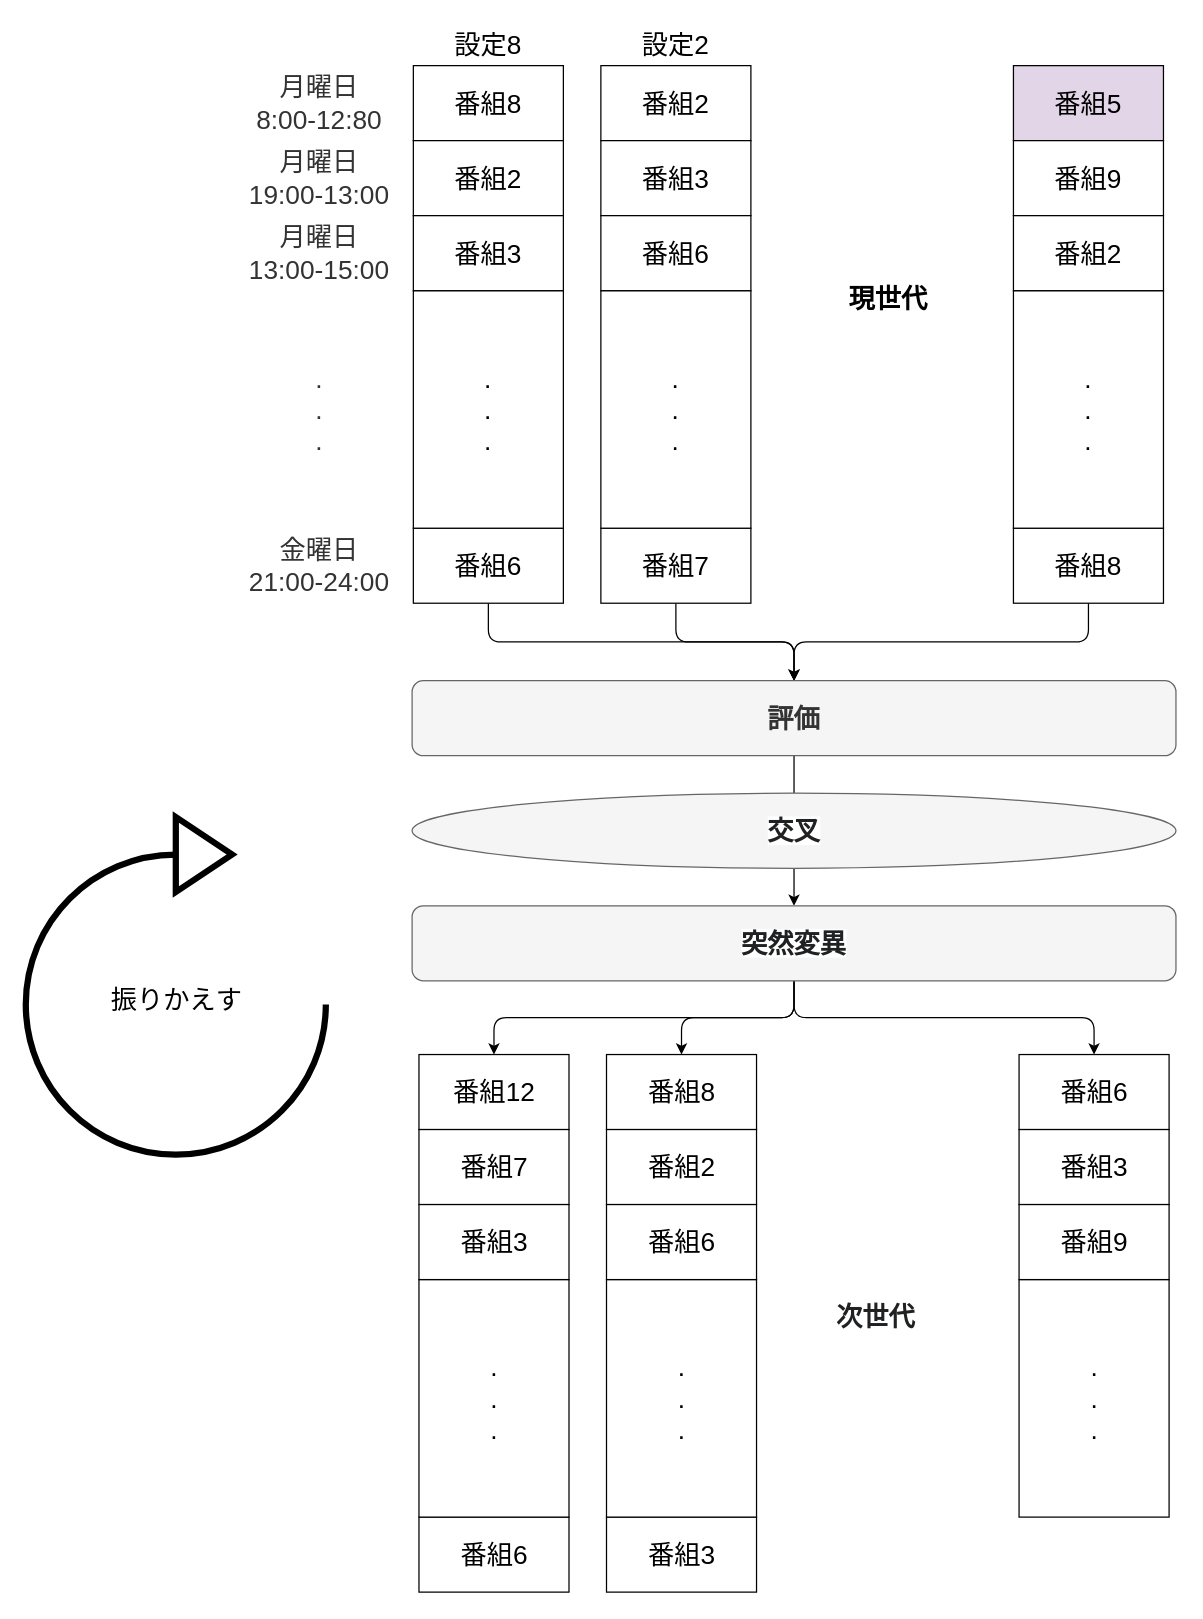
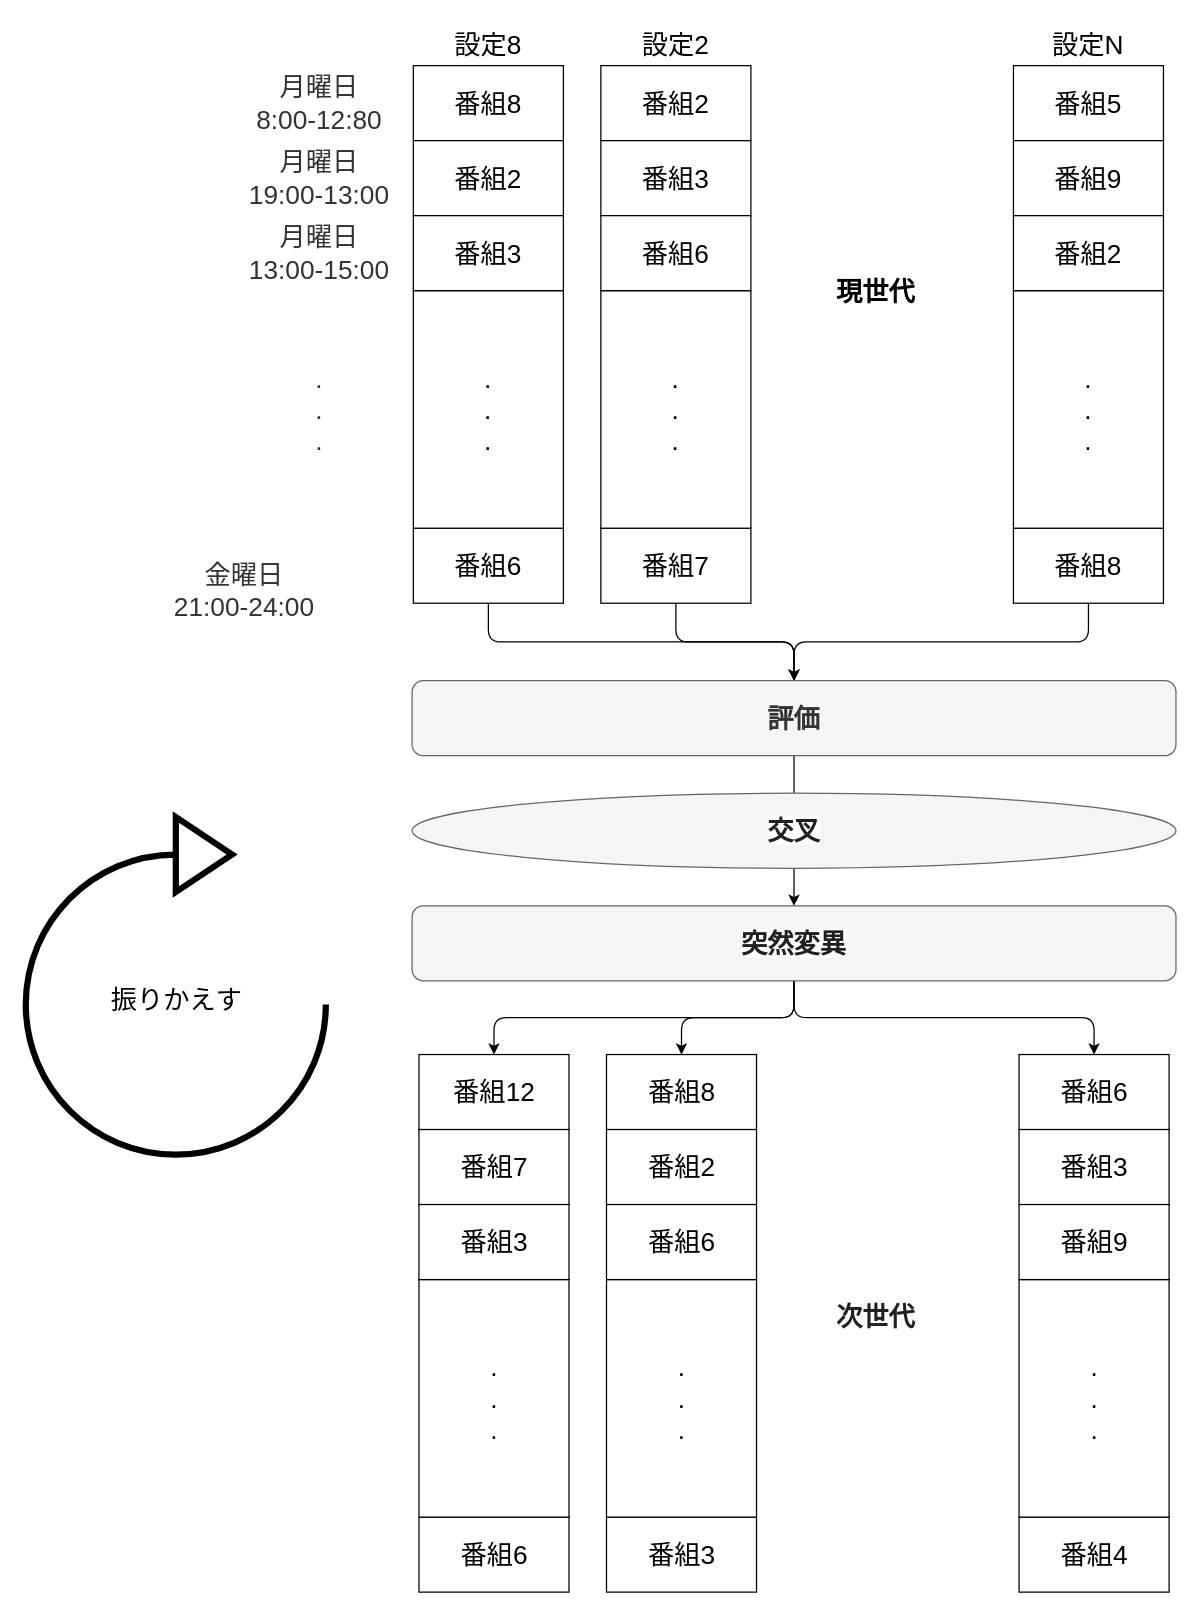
node "設定N": added
node "番組5": fillcolor #e1d5e7 -> #ffffff
node "現世代": moved (888, 298) -> (876, 292)
node "金曜日21:00-24:00": moved (319, 566) -> (244, 591)
node "番組4": added
